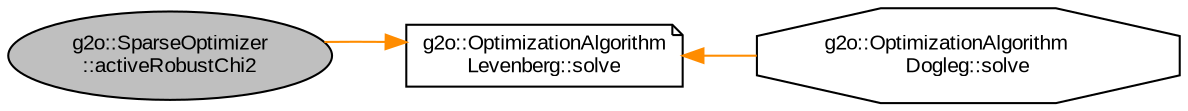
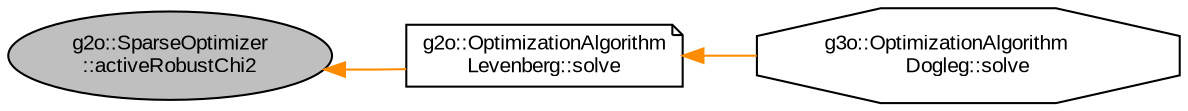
edge "g2o::SparseOptimizer ::activeRobustChi2" -> "g2o::OptimizationAlgorithm Levenberg::solve": reversed
node "g2o::OptimizationAlgorithm Dogleg::solve": label "g2o::OptimizationAlgorithm Dogleg::solve" -> "g3o::OptimizationAlgorithm Dogleg::solve"
